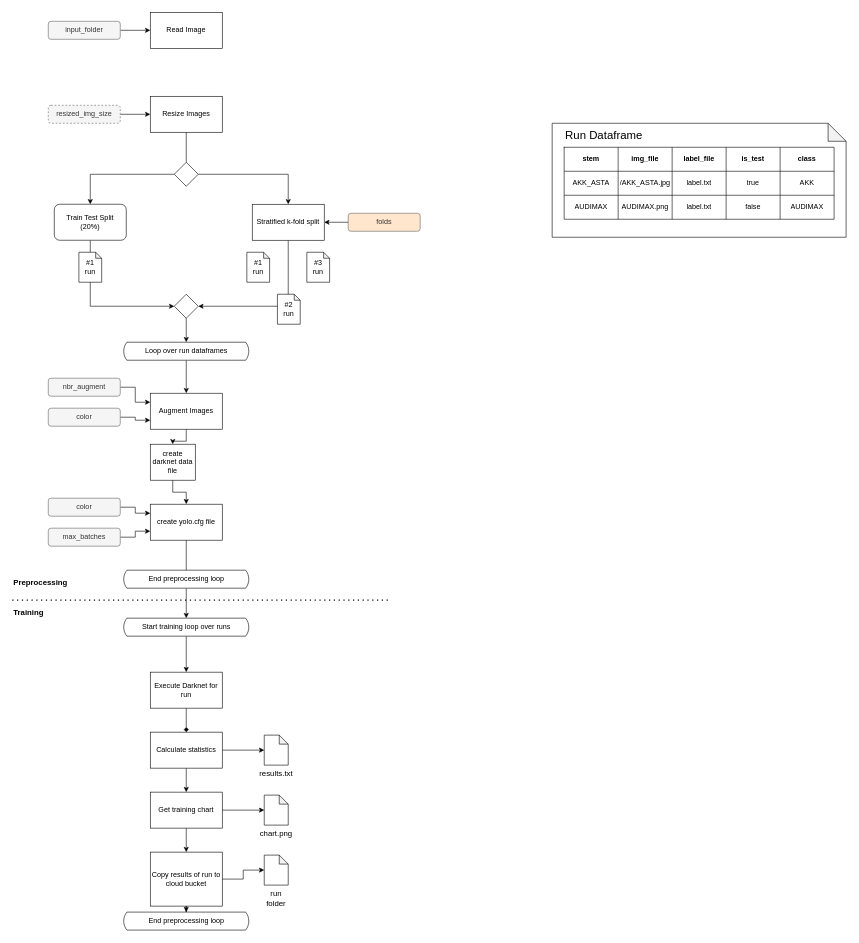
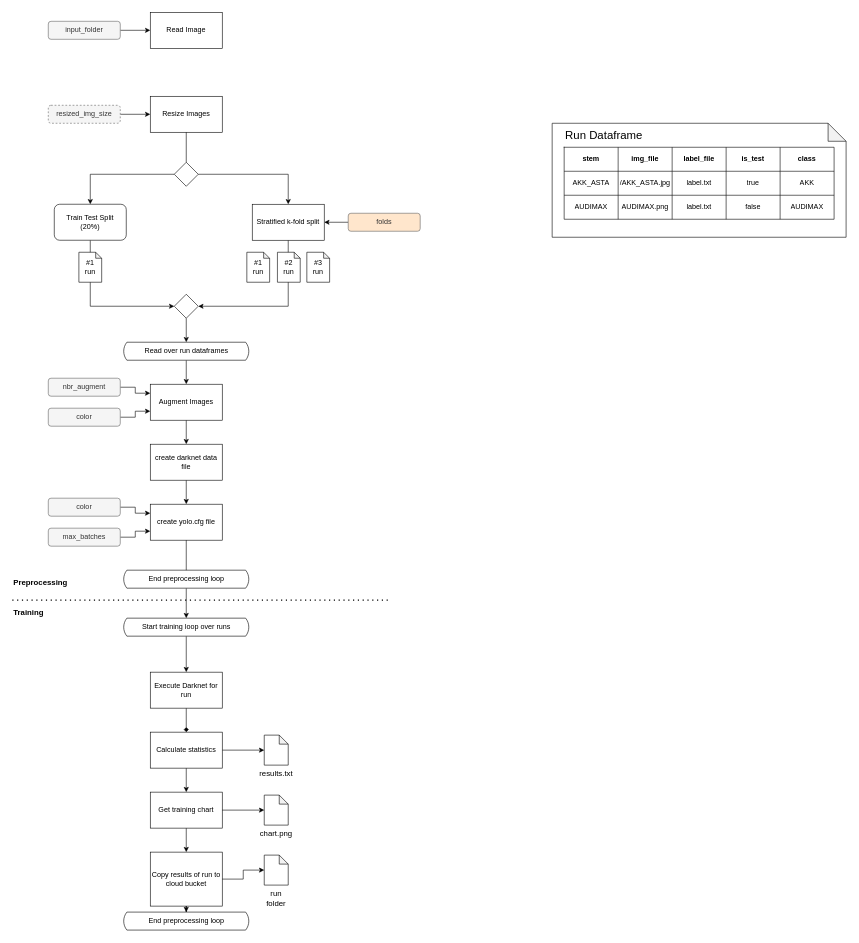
node "#2 run": moved (289, 309) -> (289, 267)
node "Loop over run dataframes": label "Loop over run dataframes" -> "Read over run dataframes"
node "Augment Images": moved (186, 411) -> (186, 402)
node "create darknet data file": size 45x36 -> 72x36
